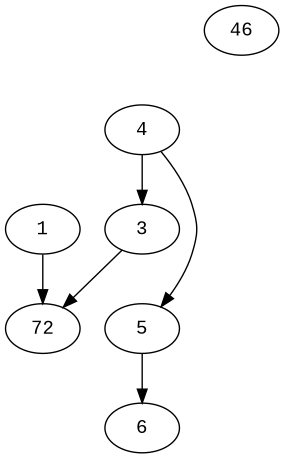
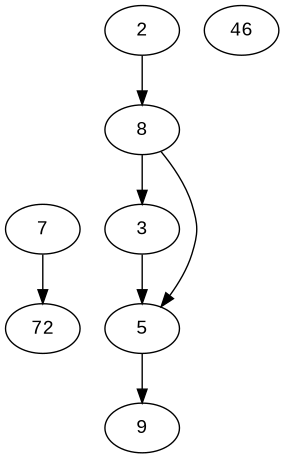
node "2": added
node "4": label "4" -> "8"
node "1": label "1" -> "7"
edge "3" -> "72": now "3" -> "5"
node "6": label "6" -> "9"
